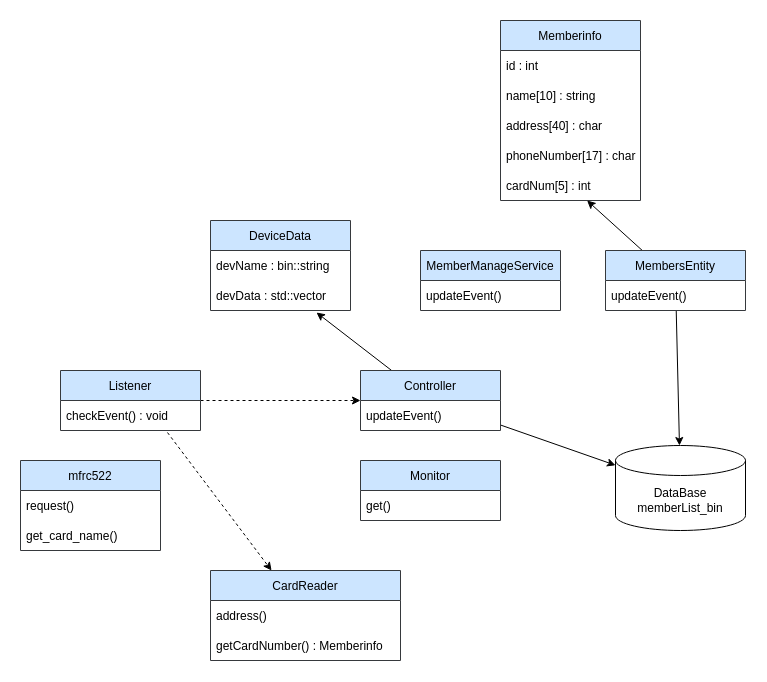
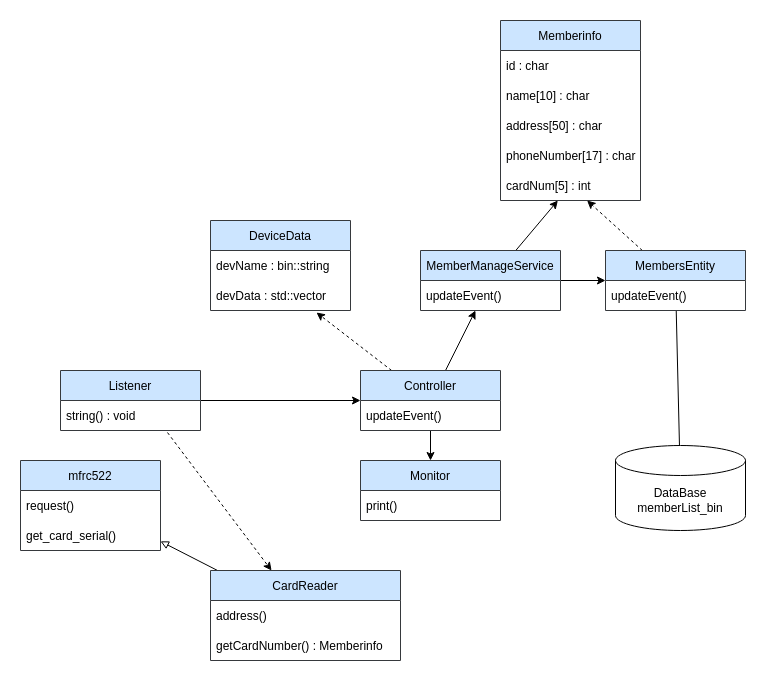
node "id : int": label "id : int" -> "id : char"
node "name[10] : string": label "name[10] : string" -> "name[10] : char"
node "address[40] : char": label "address[40] : char" -> "address[50] : char"
edge "MembersEntity" -> "cardNum[5] : int": style solid -> dashed
edge "MemberManageService" -> "cardNum[5] : int": added
edge "MemberManageService" -> "MembersEntity": added
edge "Controller" -> "devData : std::vector": style solid -> dashed
edge "Listener" -> "Controller": style dashed -> solid
node "checkEvent() : void": label "checkEvent() : void" -> "string() : void"
edge "MembersEntity" -> "DataBase memberList_bin": arrowhead classic -> none
edge "Controller" -> "Monitor": added
edge "Controller" -> "DataBase memberList_bin": now "Controller" -> "MemberManageService"
node "get()": label "get()" -> "print()"
node "get_card_name()": label "get_card_name()" -> "get_card_serial()"
edge "CardReader" -> "mfrc522": added
